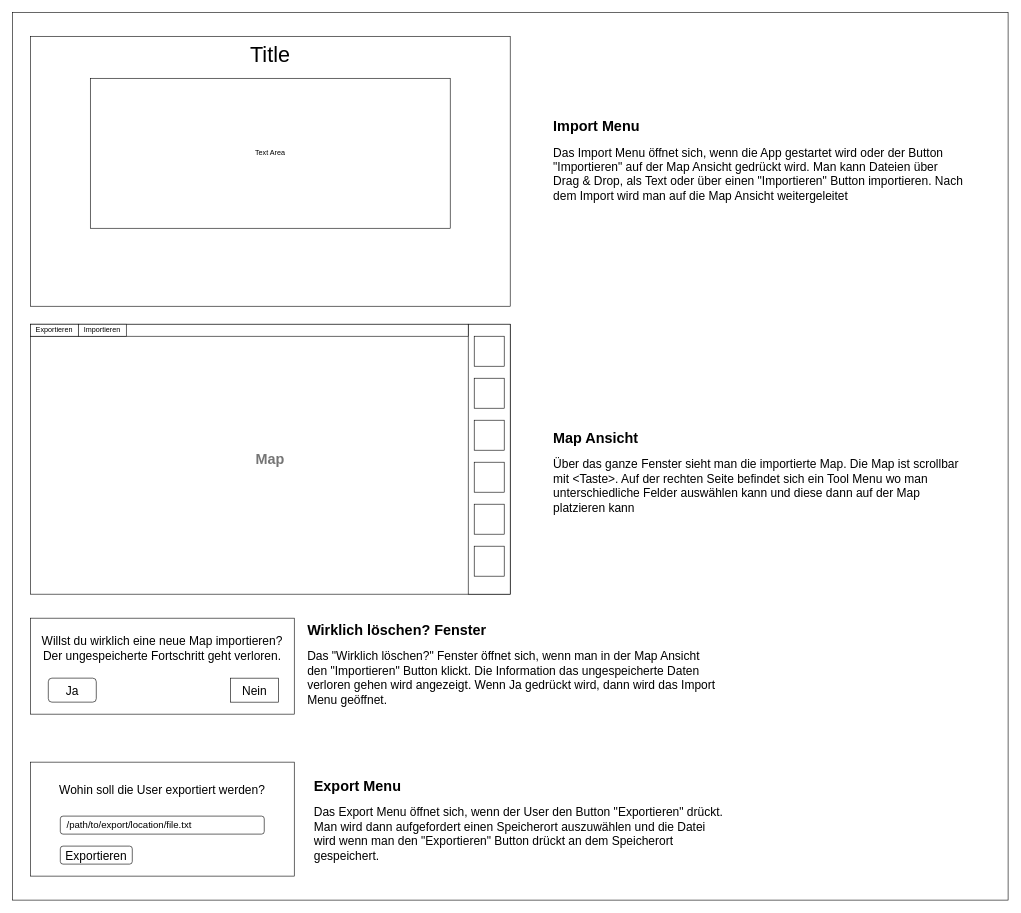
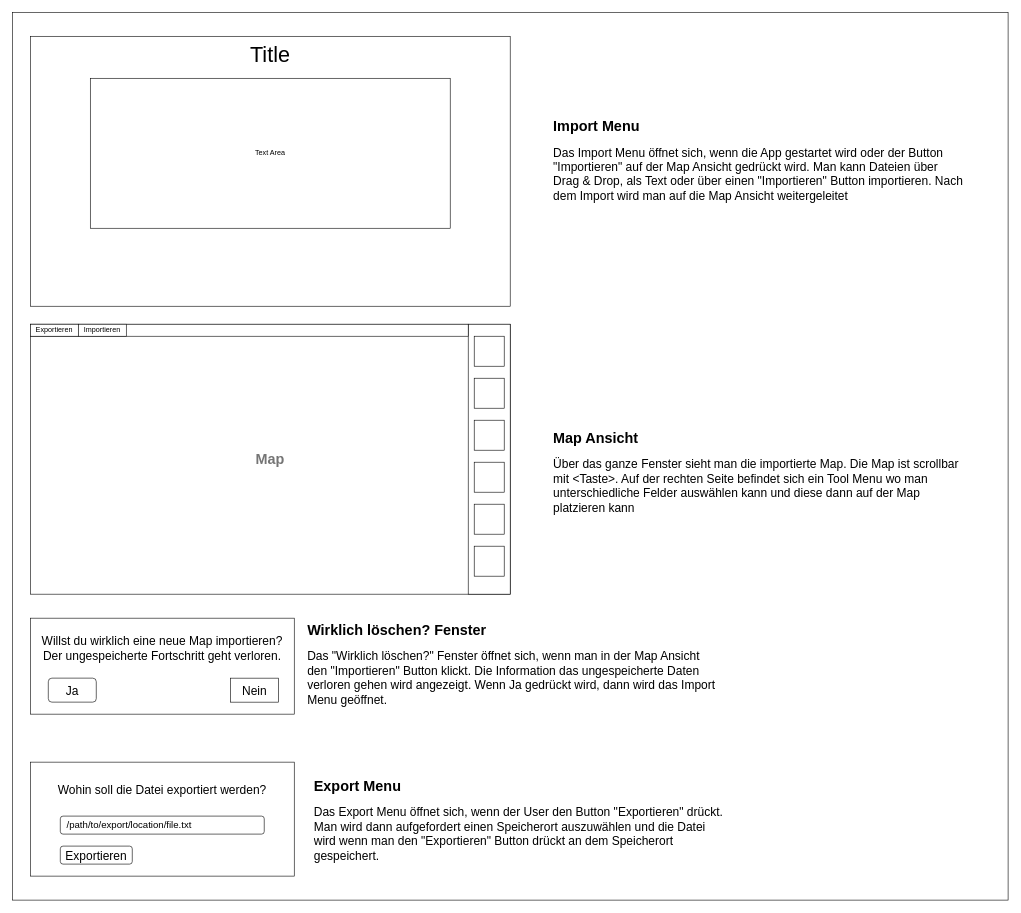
node "Wohin soll die User exportiert werden?": label "Wohin soll die User exportiert werden?" -> "Wohin soll die Datei exportiert werden?"
